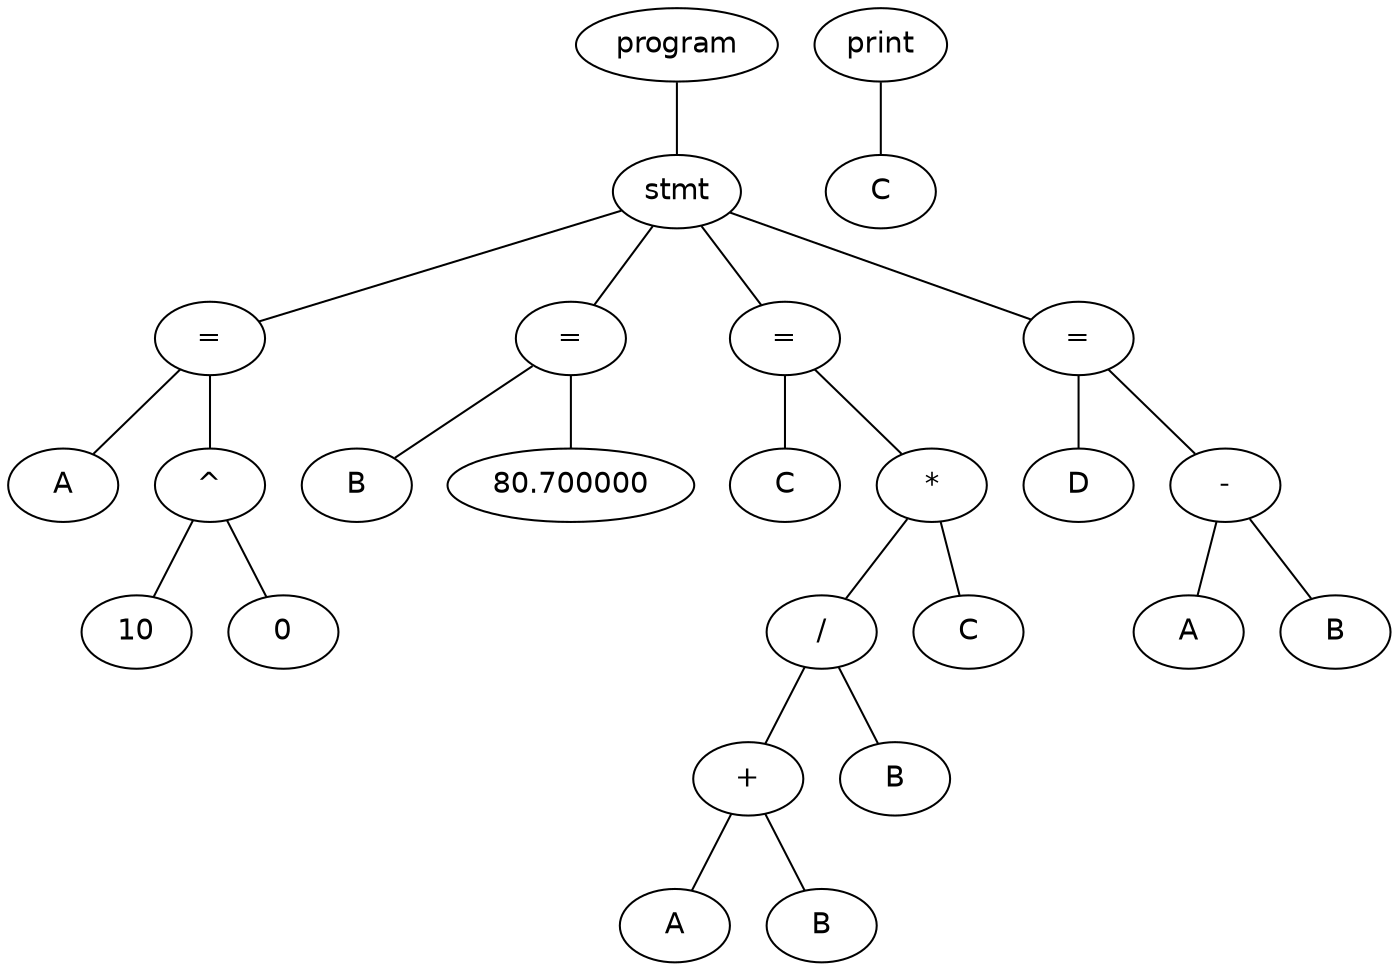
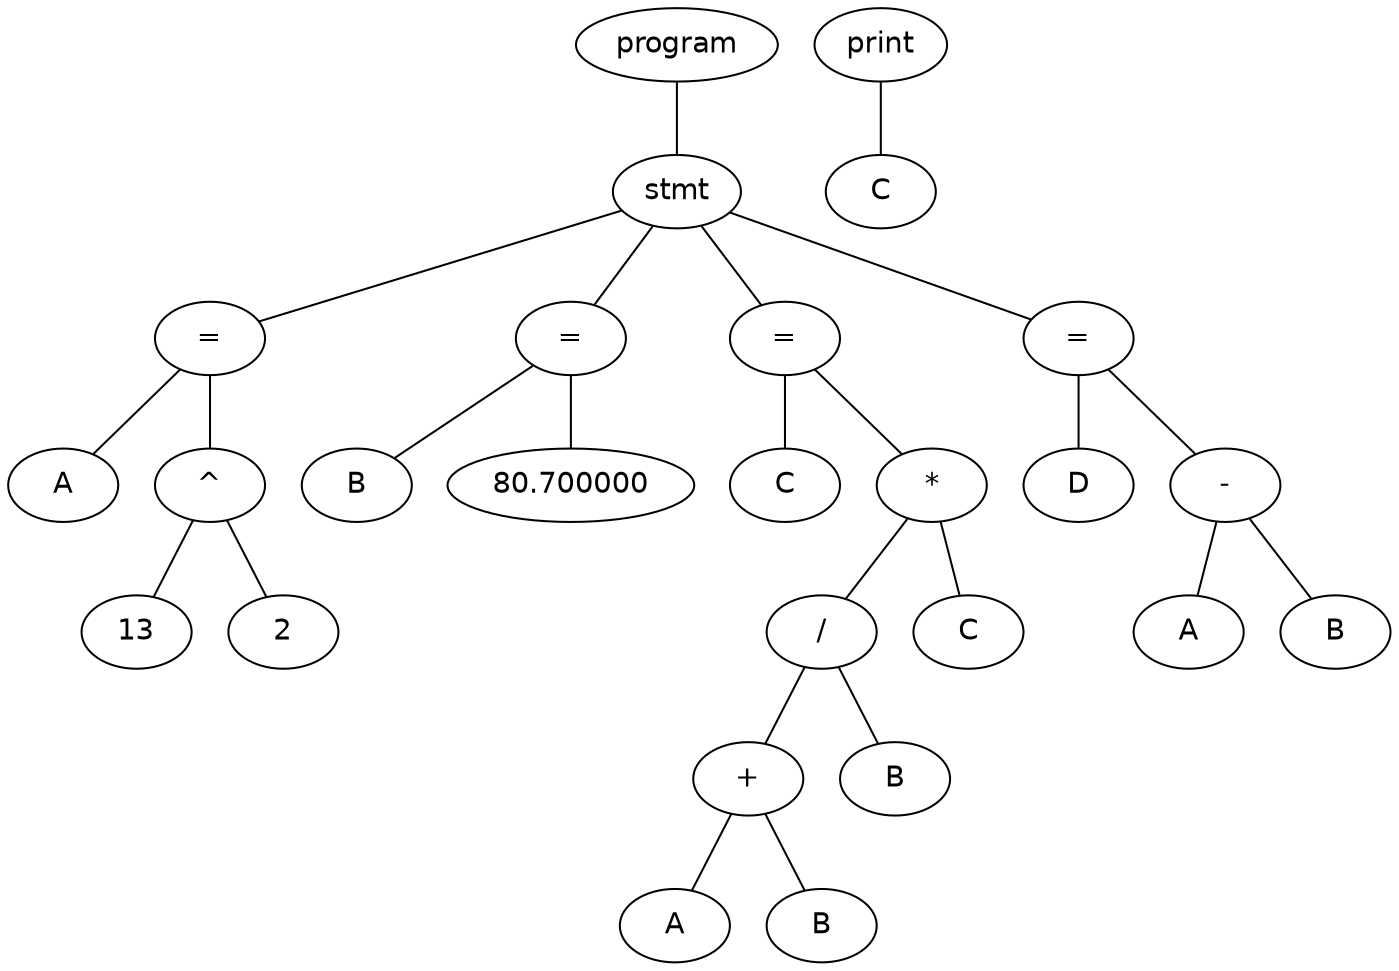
node "10": label "10" -> "13"
node "0": label "0" -> "2"
